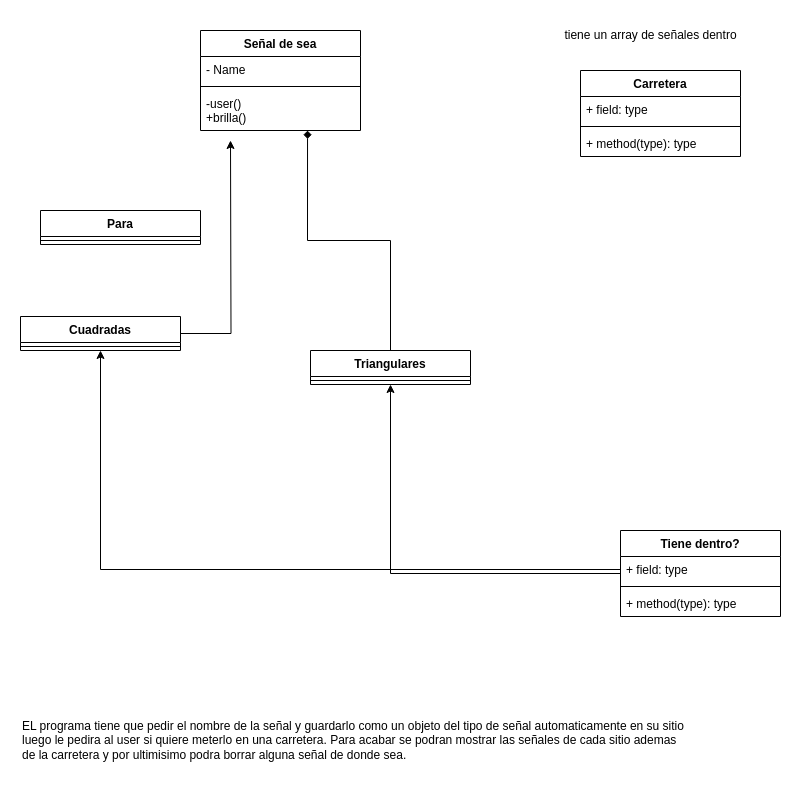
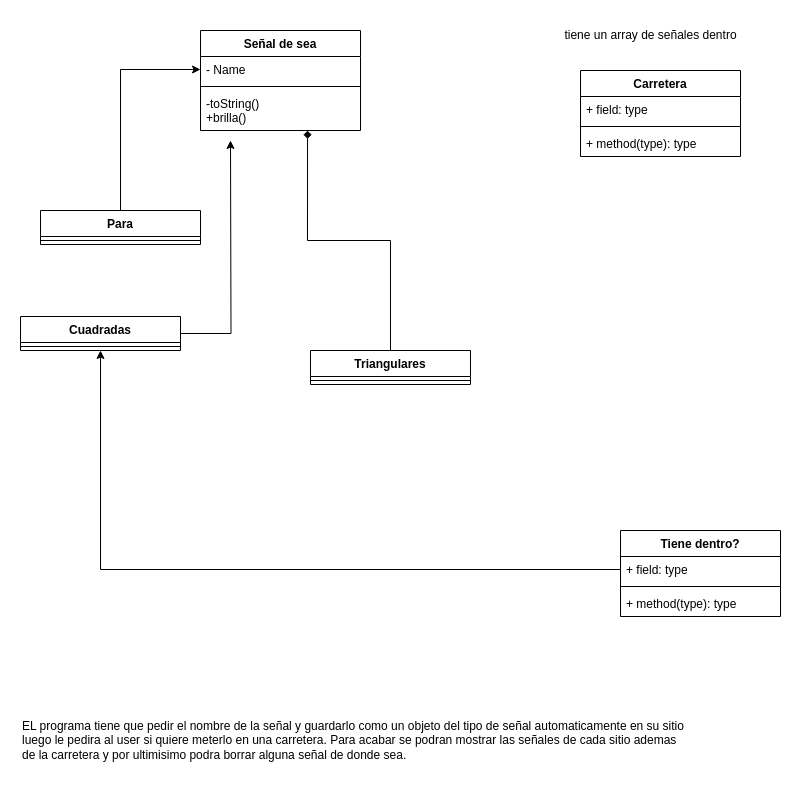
edge "Para" -> "- Name": added
node "-user() +brilla()": label "-user() +brilla()" -> "-toString() +brilla()"
edge "Tiene dentro?" -> "Triangulares": removed
